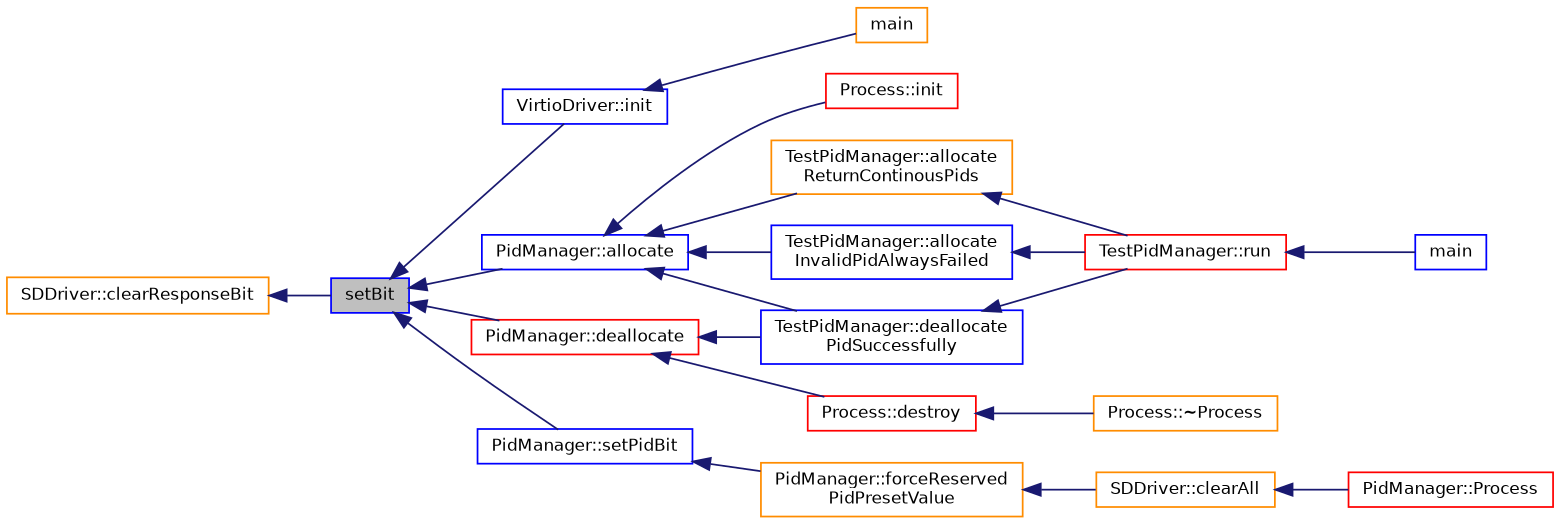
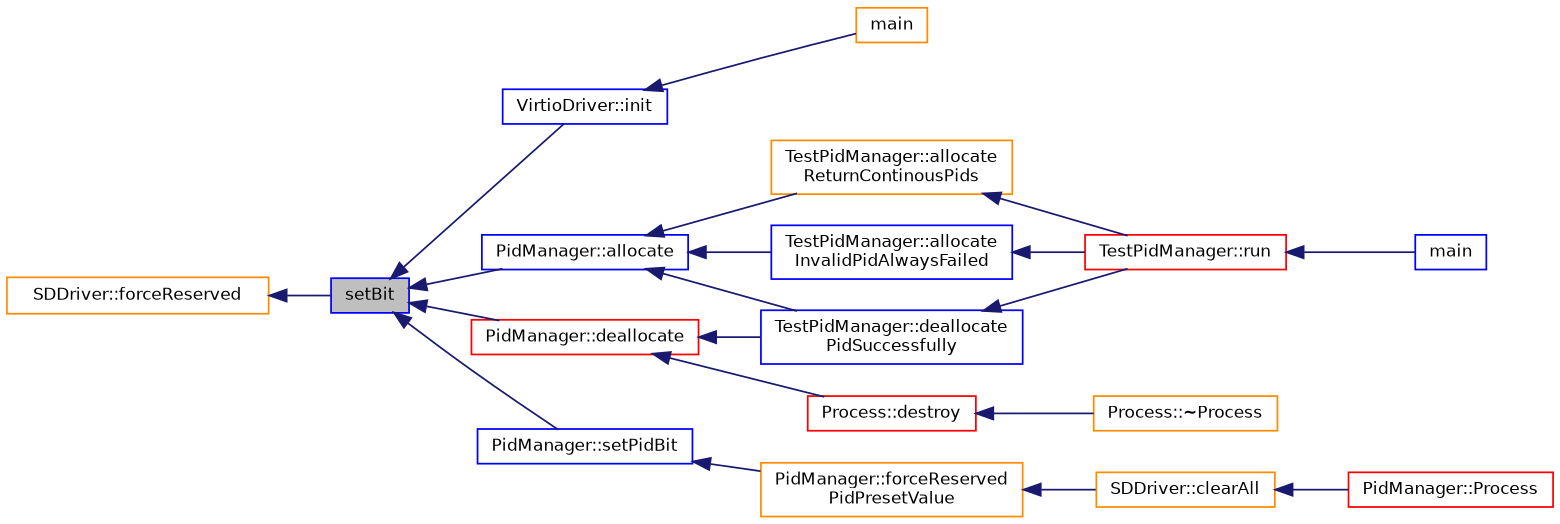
node "Process::init": removed
node "SDDriver::clearResponseBit": label "SDDriver::clearResponseBit" -> "SDDriver::forceReserved"
